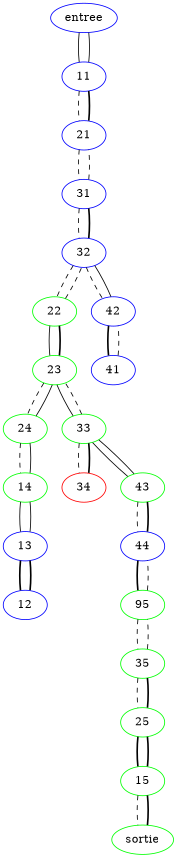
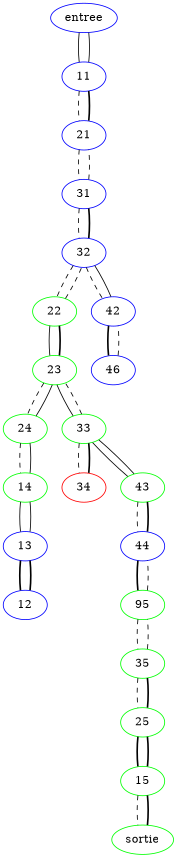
node "41": label "41" -> "46"
